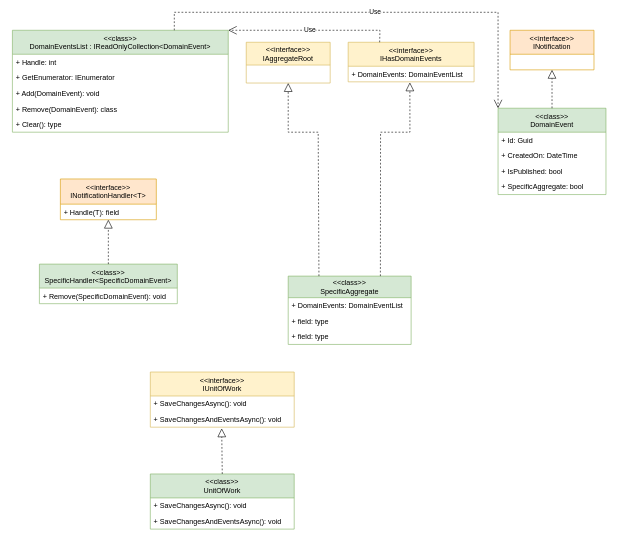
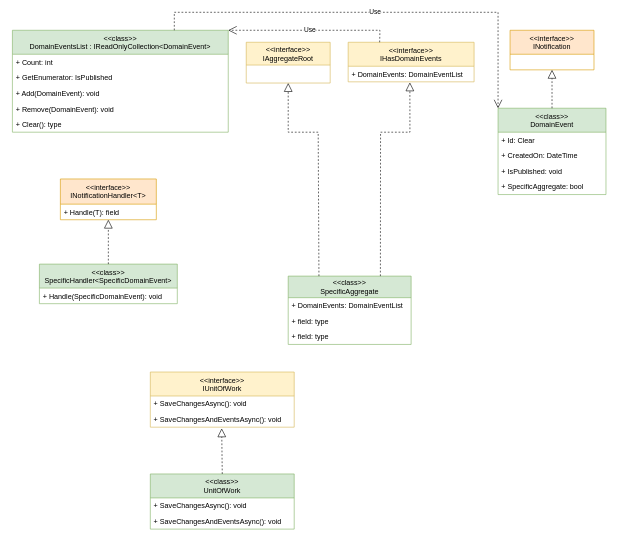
node "+ Handle: int": label "+ Handle: int" -> "+ Count: int"
node "+ GetEnumerator: IEnumerator": label "+ GetEnumerator: IEnumerator" -> "+ GetEnumerator: IsPublished"
node "+ Remove(DomainEvent): class": label "+ Remove(DomainEvent): class" -> "+ Remove(DomainEvent): void"
node "+ Id: Guid": label "+ Id: Guid" -> "+ Id: Clear"
node "+ IsPublished: bool": label "+ IsPublished: bool" -> "+ IsPublished: void"
node "+ Remove(SpecificDomainEvent): void": label "+ Remove(SpecificDomainEvent): void" -> "+ Handle(SpecificDomainEvent): void"
